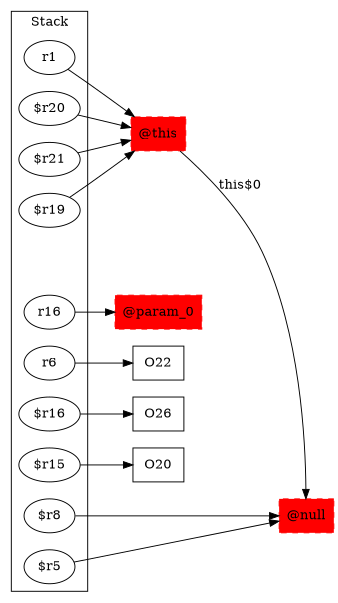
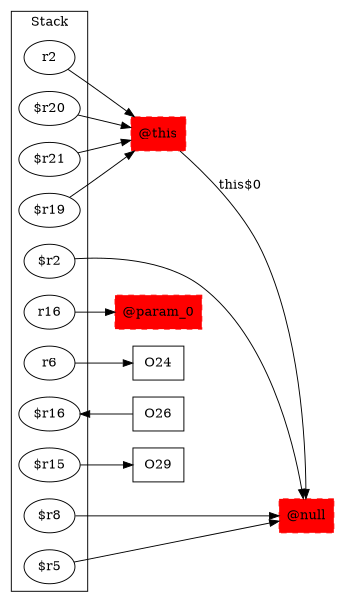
node "r1": label "r1" -> "r2"
node "$r2": added
node "O22": label "O22" -> "O24"
edge "$r16" -> "O26": reversed
node "O20": label "O20" -> "O29"
